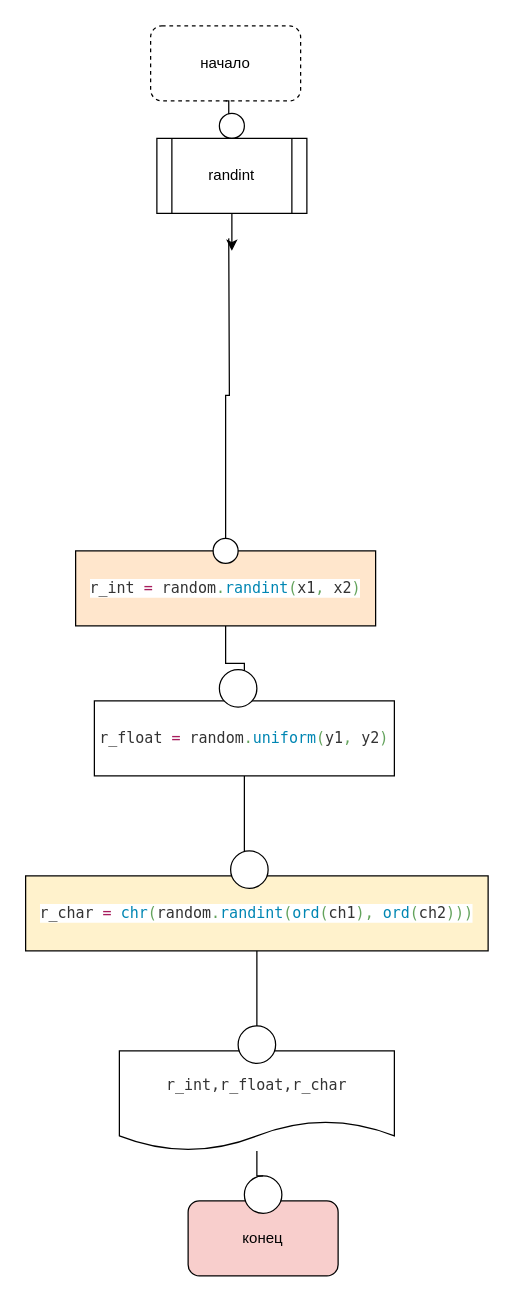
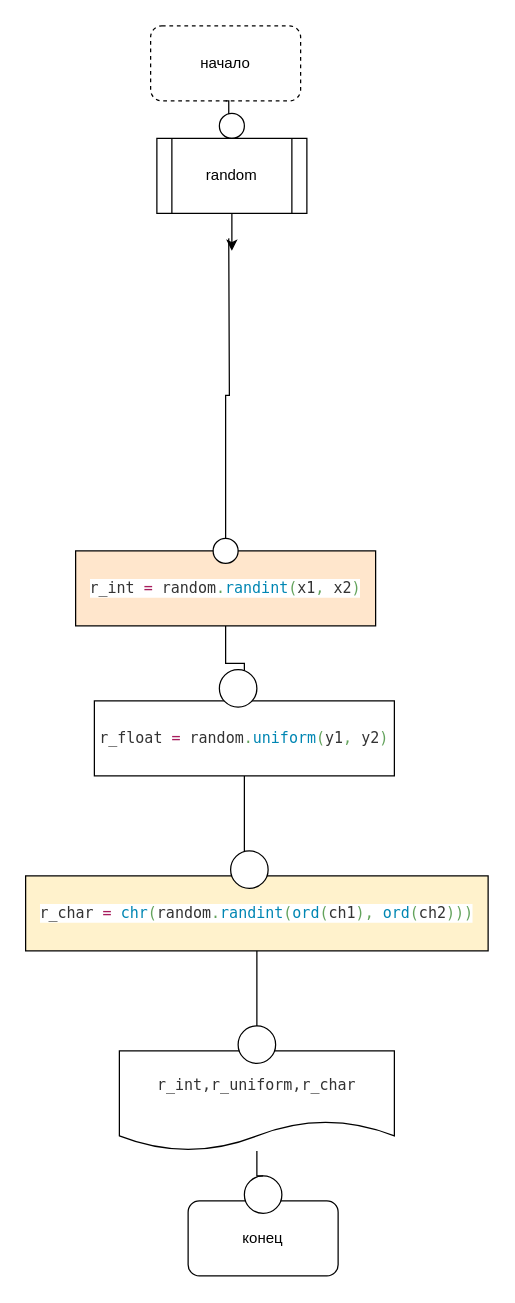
node "randint": label "randint" -> "random"
node "r_int,r_float,r_char": label "r_int,r_float,r_char" -> "r_int,r_uniform,r_char"
node "конец": fillcolor #f8cecc -> #ffffff
